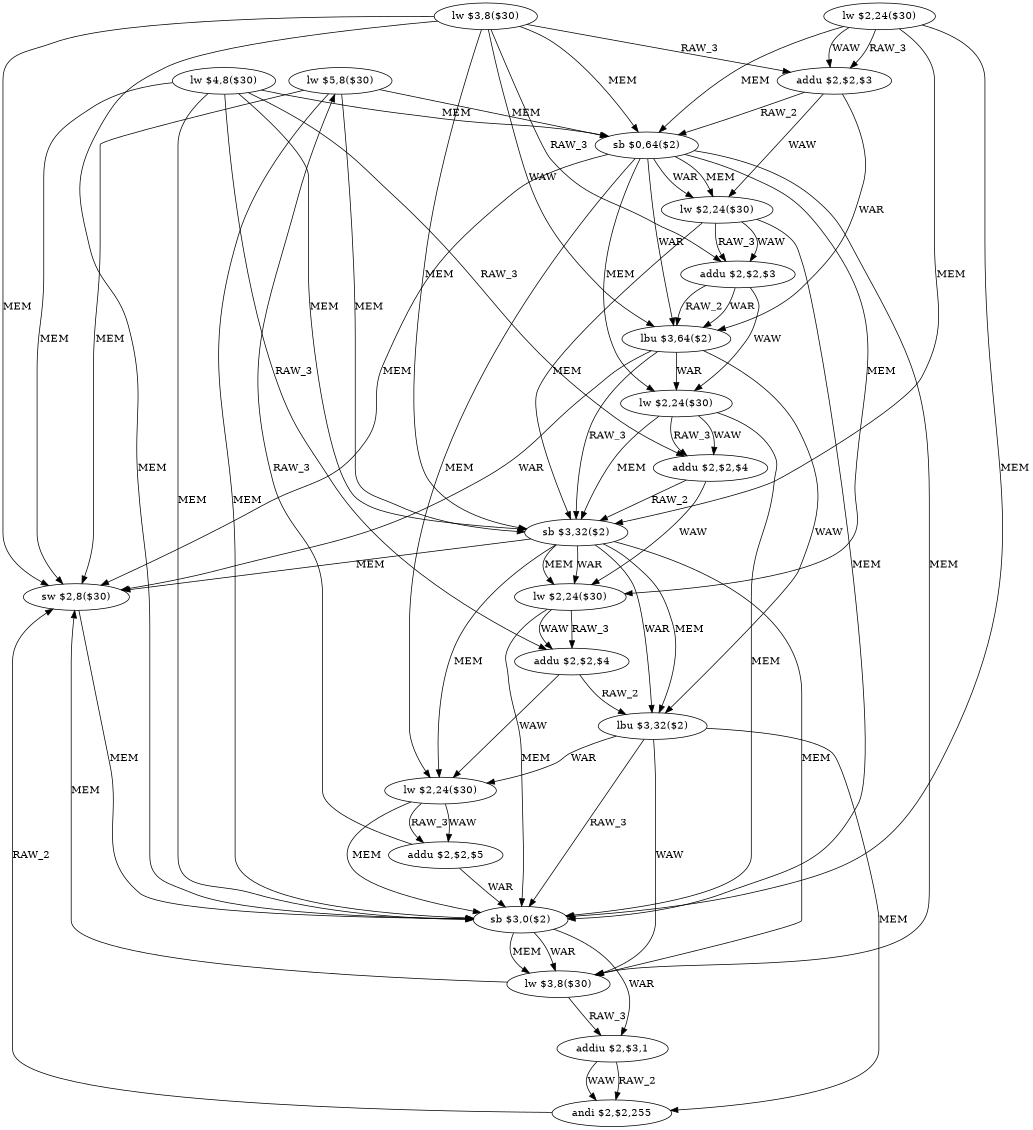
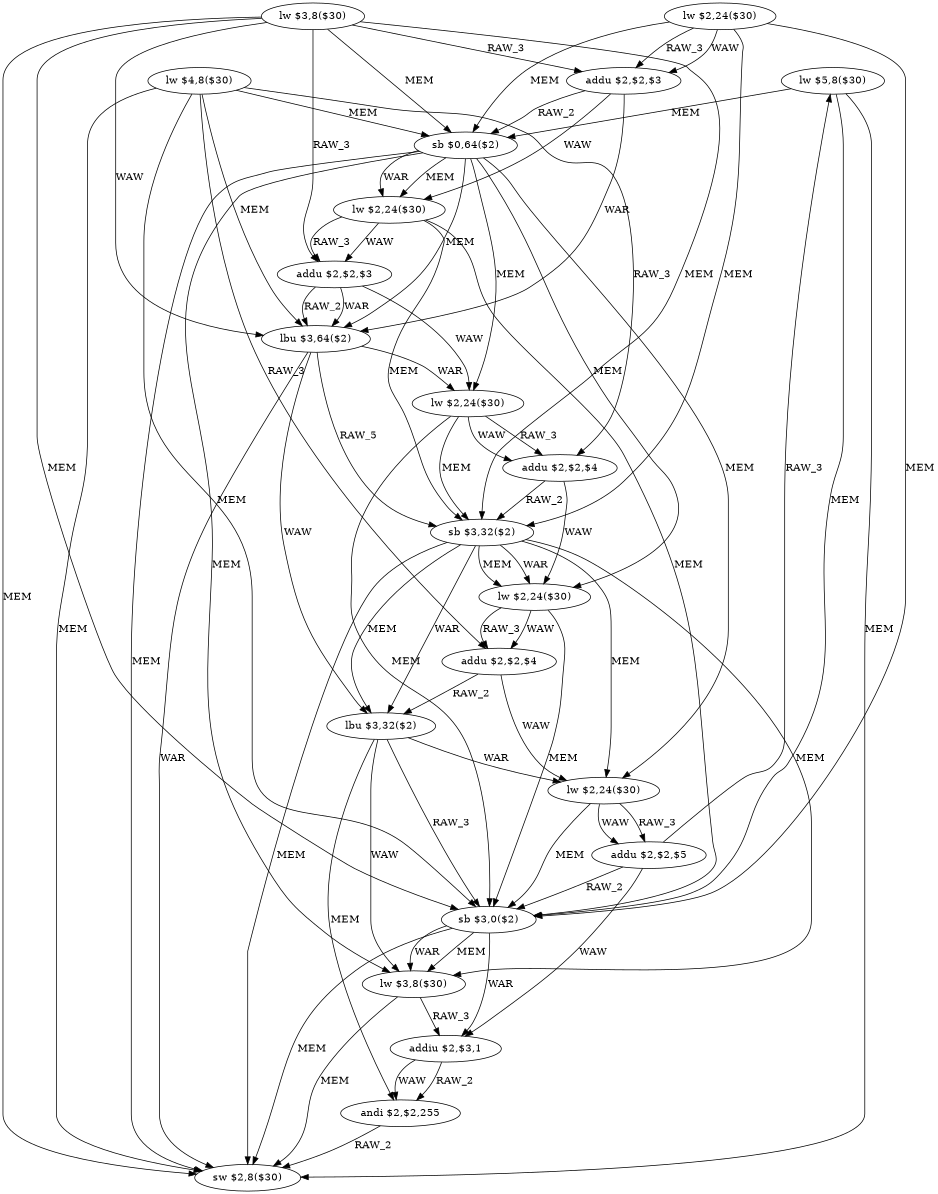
edge "sb $0,64($2)" -> "lbu $3,64($2)": label "WAR" -> "MEM"
edge "lw $4,8($30)" -> "sb $3,32($2)": now "lw $4,8($30)" -> "lbu $3,64($2)"
edge "lw $5,8($30)" -> "sb $3,32($2)": removed, label "MEM"
edge "lbu $3,64($2)" -> "sb $3,32($2)": label "RAW_3" -> "RAW_5"
edge "addu $2,$2,$5" -> "sb $3,0($2)": label "WAR" -> "RAW_2"
edge "sw $2,8($30)" -> "sb $3,0($2)": reversed
edge "addu $2,$2,$5" -> "addiu $2,$3,1": added, label "WAW"
